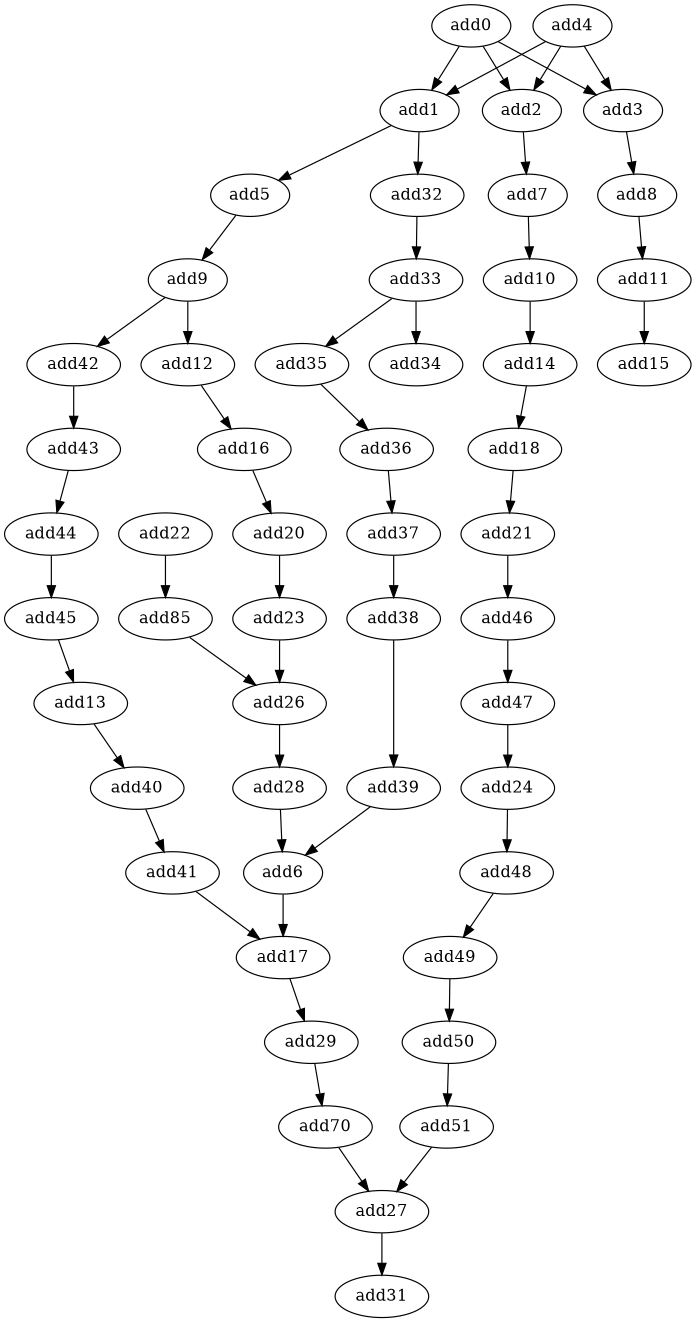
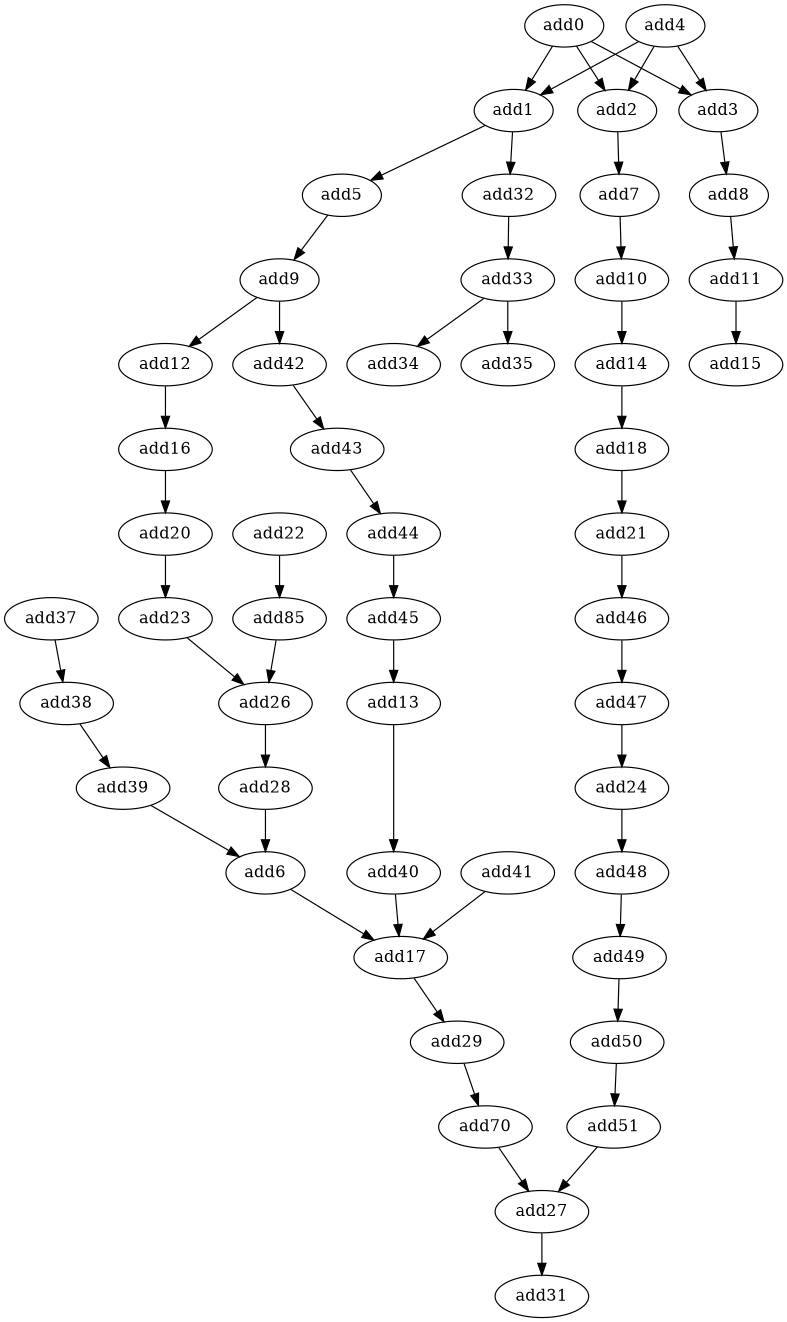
node "add36": removed
edge "add40" -> "add41": now "add40" -> "add17"
